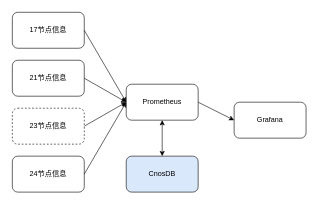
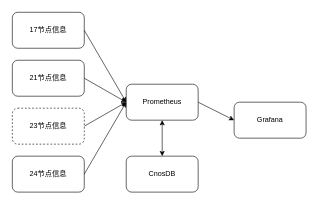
node "CnosDB": fillcolor #dae8fc -> #ffffff
